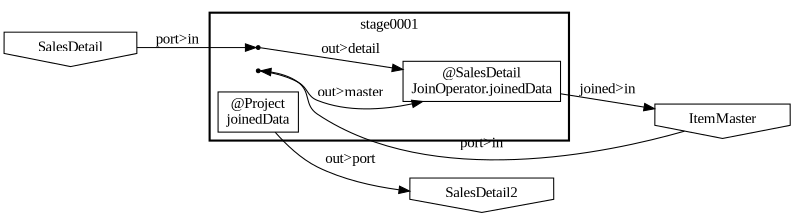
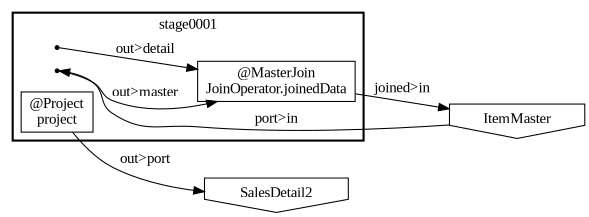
node "SalesDetail": removed
node "@SalesDetail JoinOperator.joinedData": label "@SalesDetail JoinOperator.joinedData" -> "@MasterJoin JoinOperator.joinedData"
node "@Project joinedData": label "@Project joinedData" -> "@Project project"
